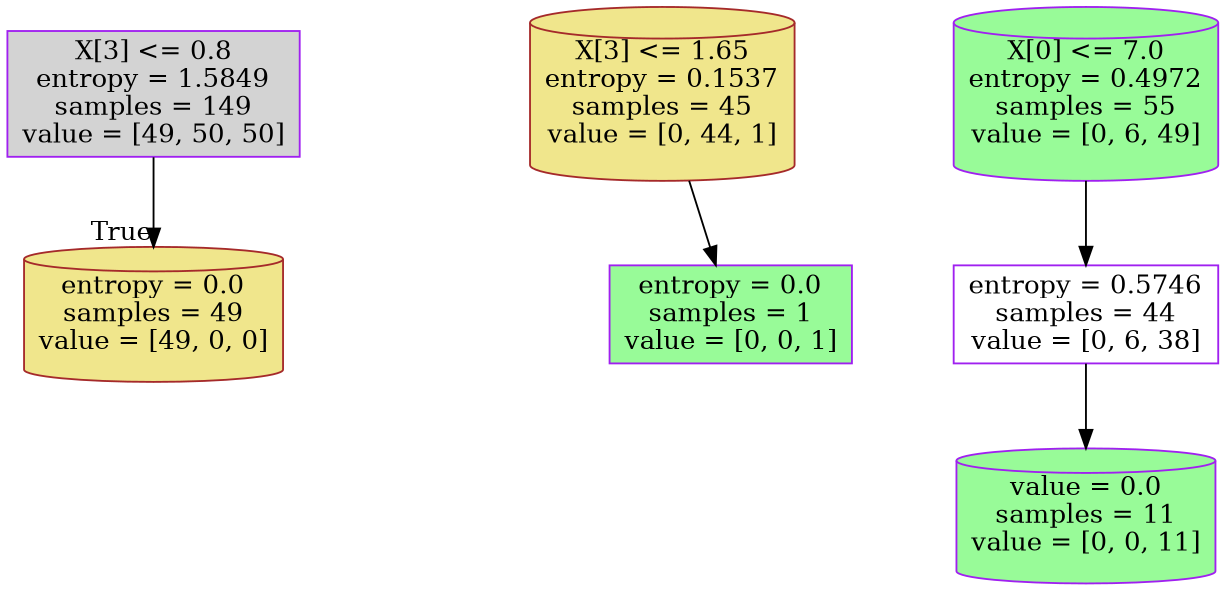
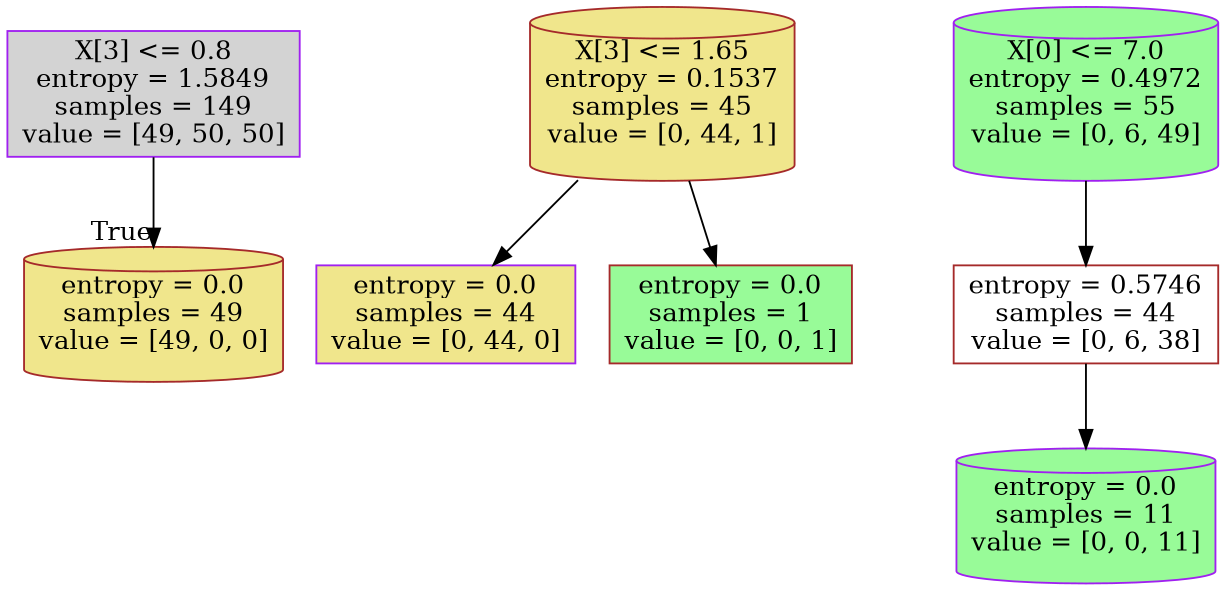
node "entropy = 0.0 samples = 44 value = [0, 44, 0]": added
node "entropy = 0.0 samples = 1 value = [0, 0, 1]": color purple -> brown
node "entropy = 0.5746 samples = 44 value = [0, 6, 38]": color purple -> brown
node "value = 0.0 samples = 11 value = [0, 0, 11]": label "value = 0.0 samples = 11 value = [0, 0, 11]" -> "entropy = 0.0 samples = 11 value = [0, 0, 11]"
